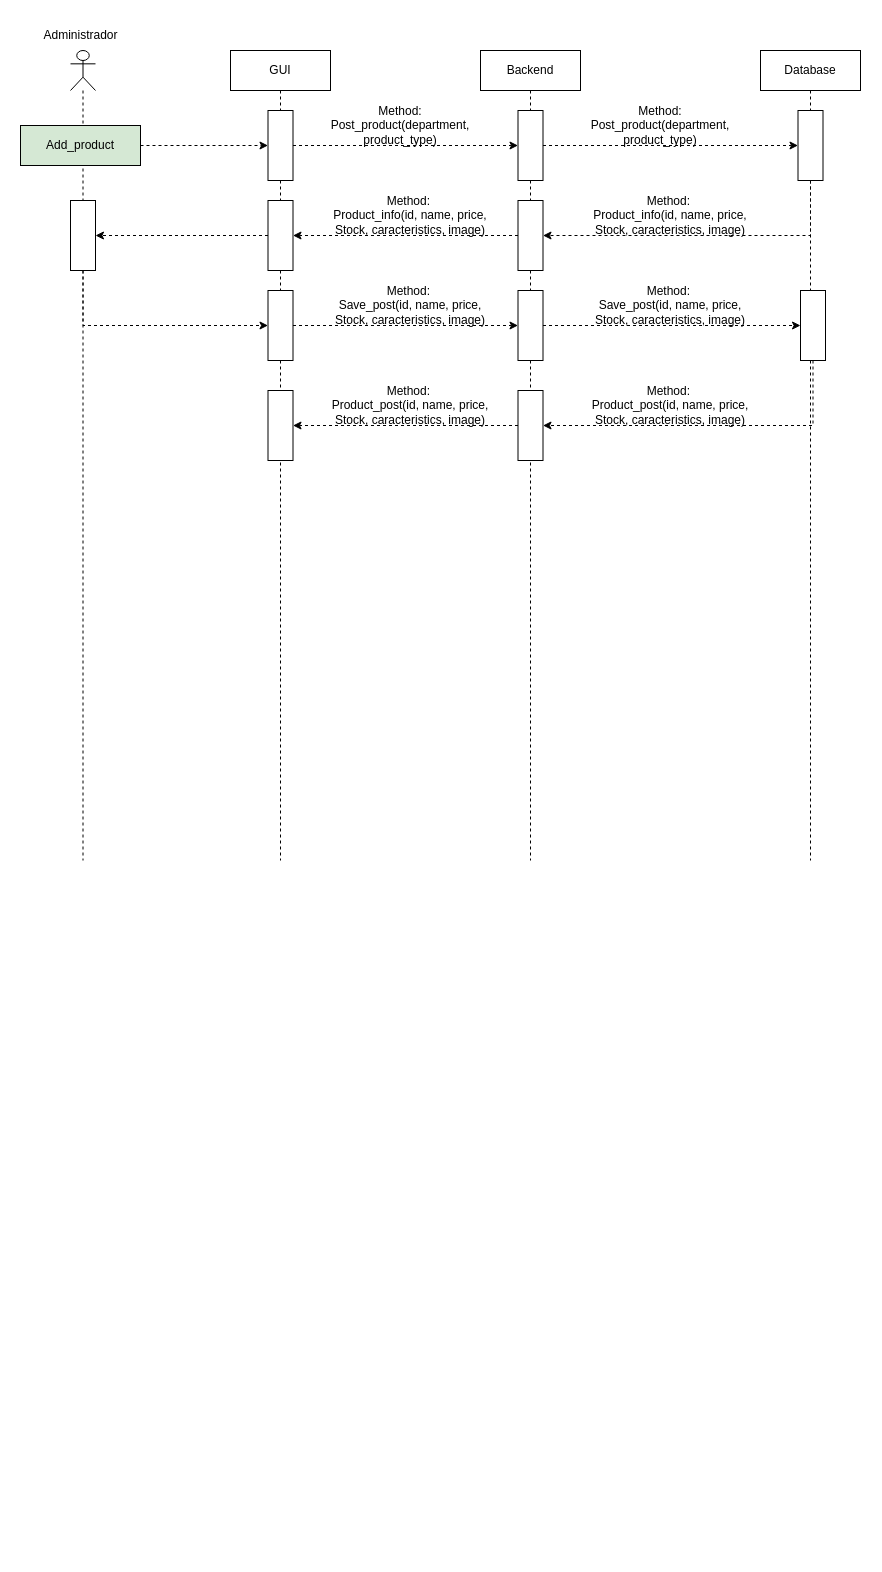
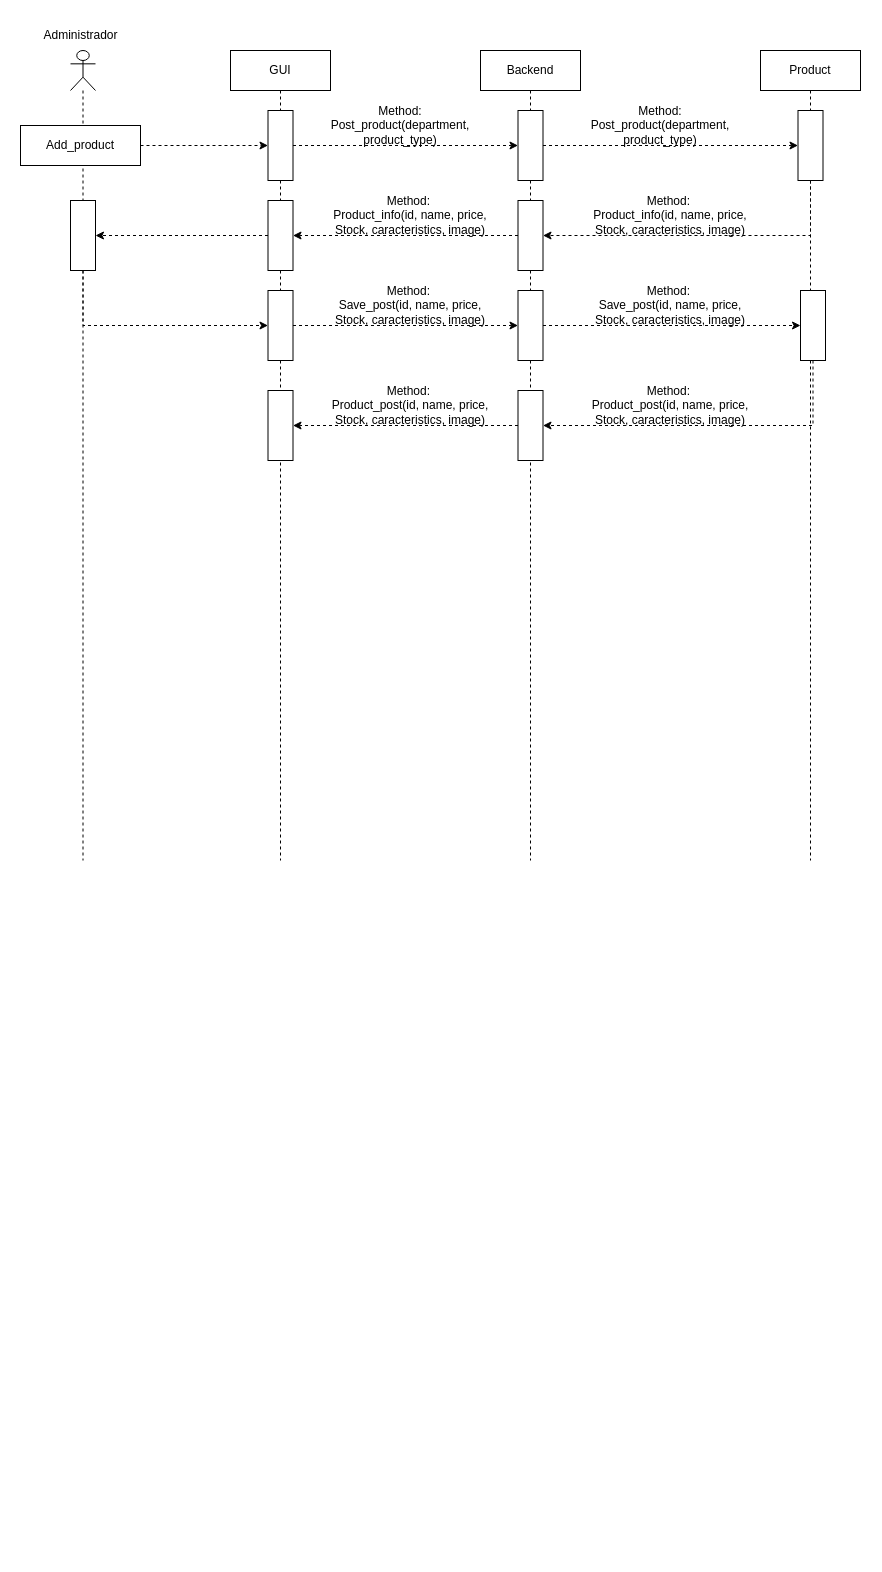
node "Database": label "Database" -> "Product"
node "Add_product": fillcolor #d5e8d4 -> #ffffff
